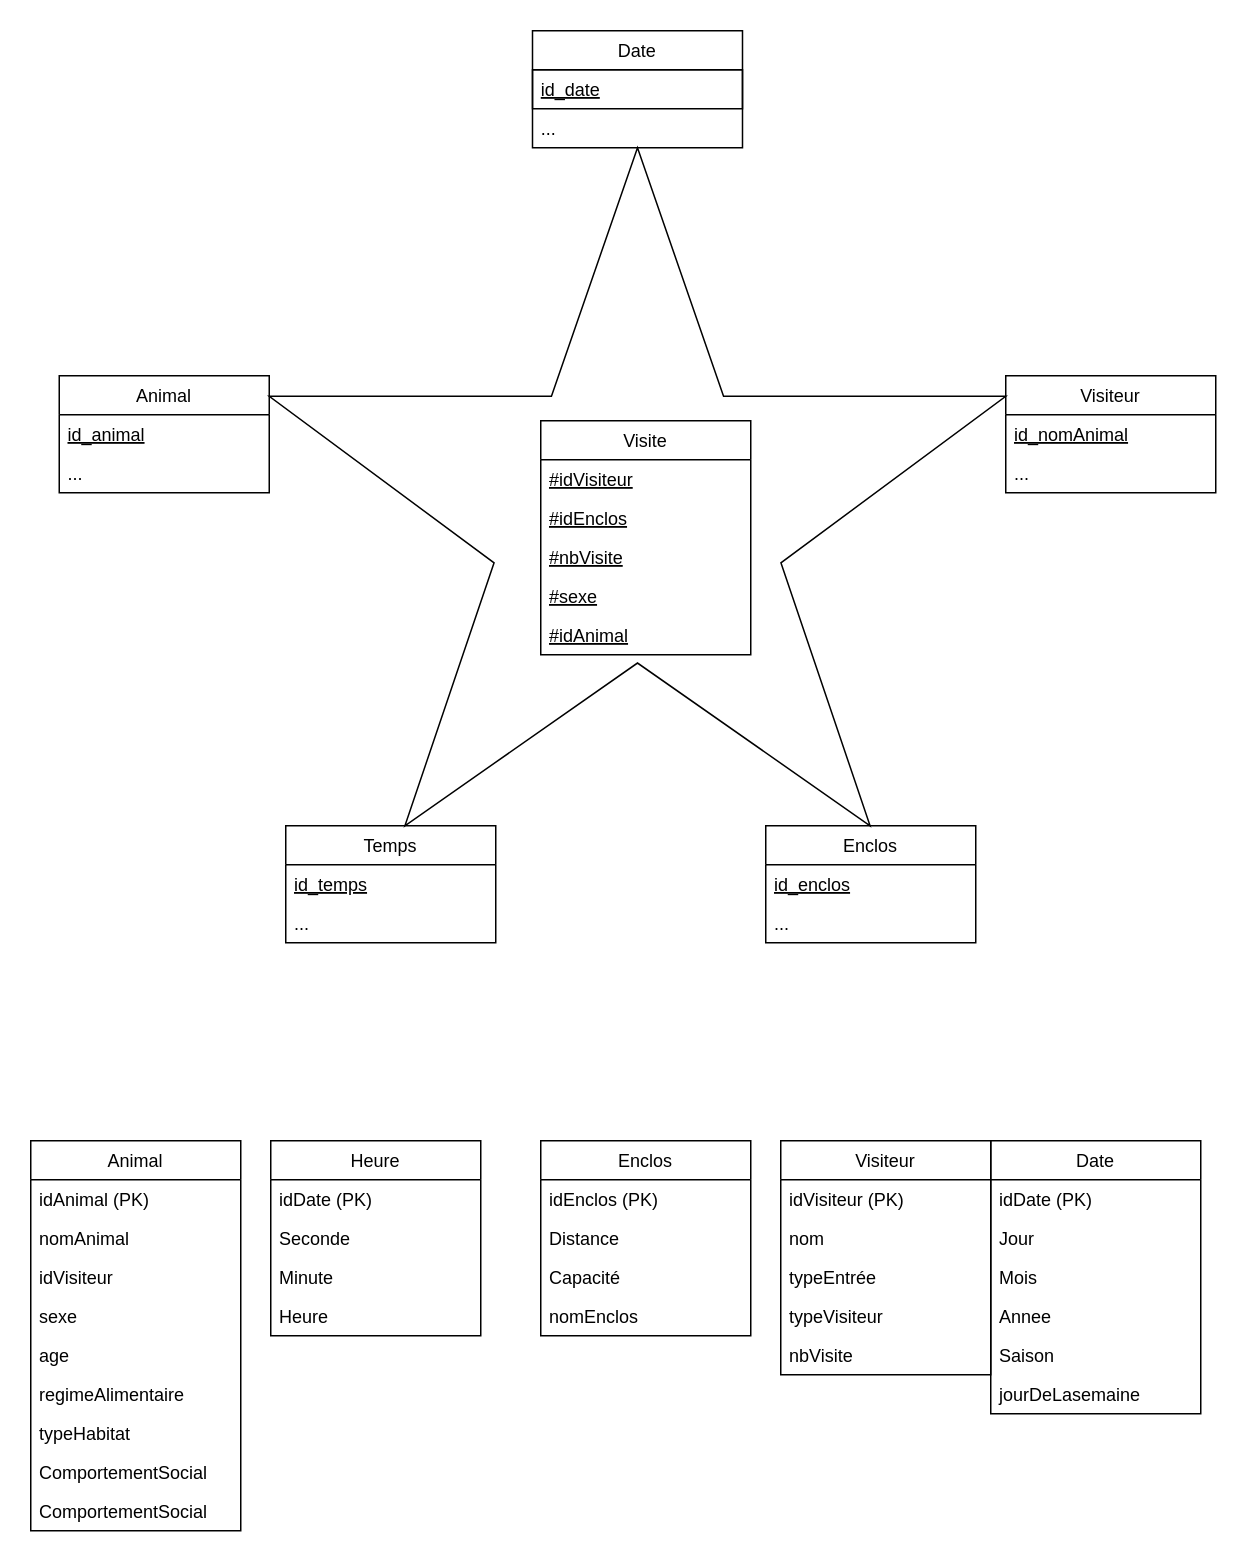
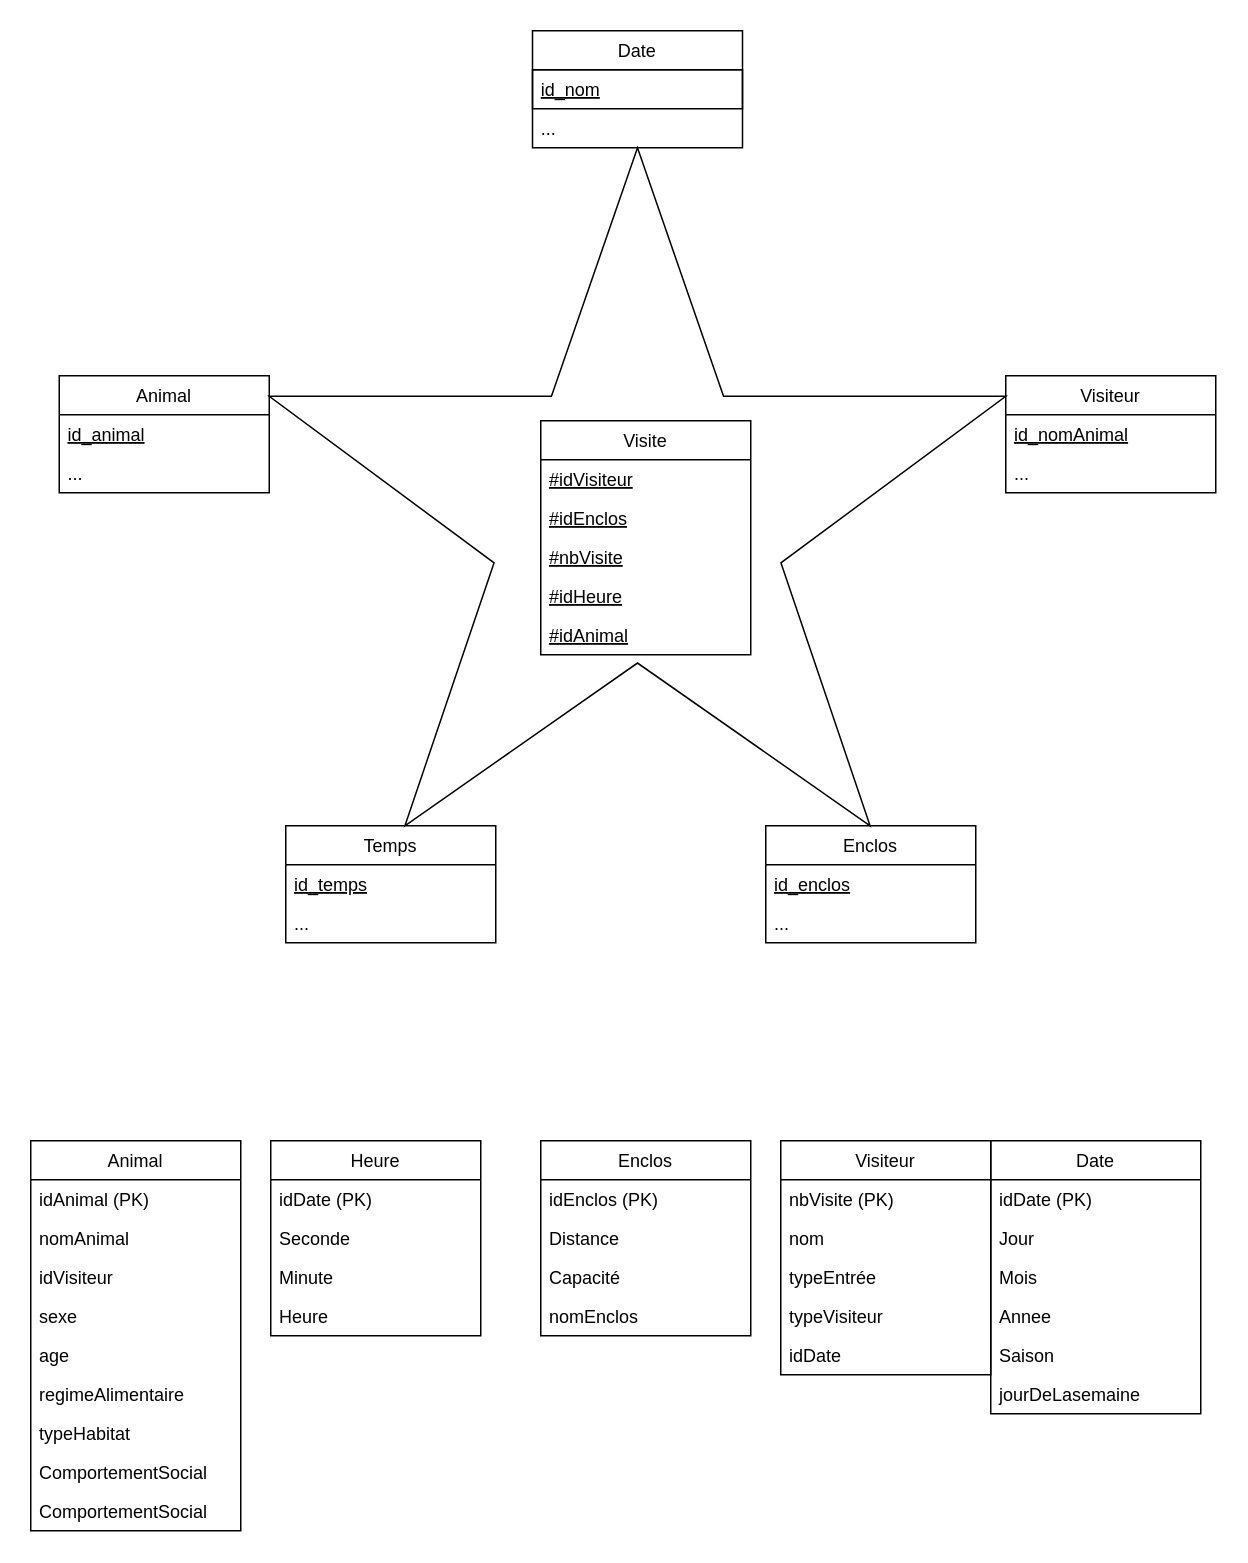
node "id_date": label "id_date" -> "id_nom"
node "#sexe": label "#sexe" -> "#idHeure"
node "idVisiteur (PK)": label "idVisiteur (PK)" -> "nbVisite (PK)"
node "nbVisite": label "nbVisite" -> "idDate"
